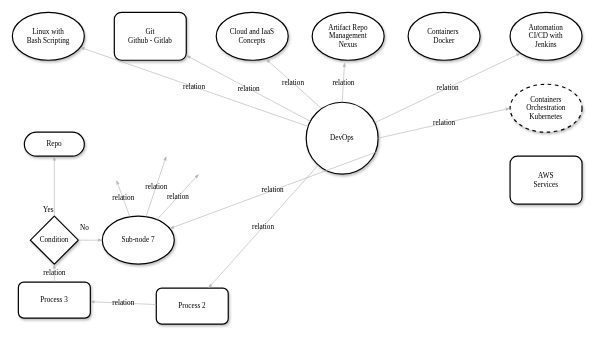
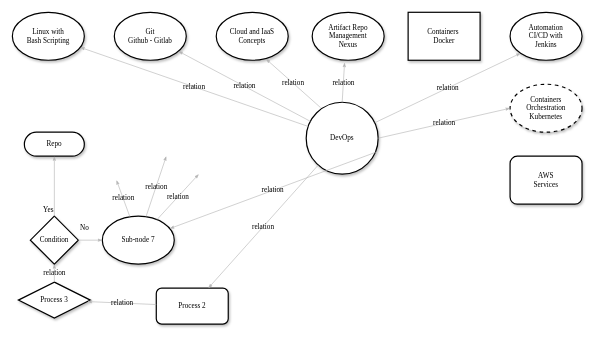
node "Git Github - Gitlab": shape rounded rectangle -> ellipse
node "Containers Docker": shape ellipse -> rectangle
node "Process 3": shape rounded rectangle -> diamond
